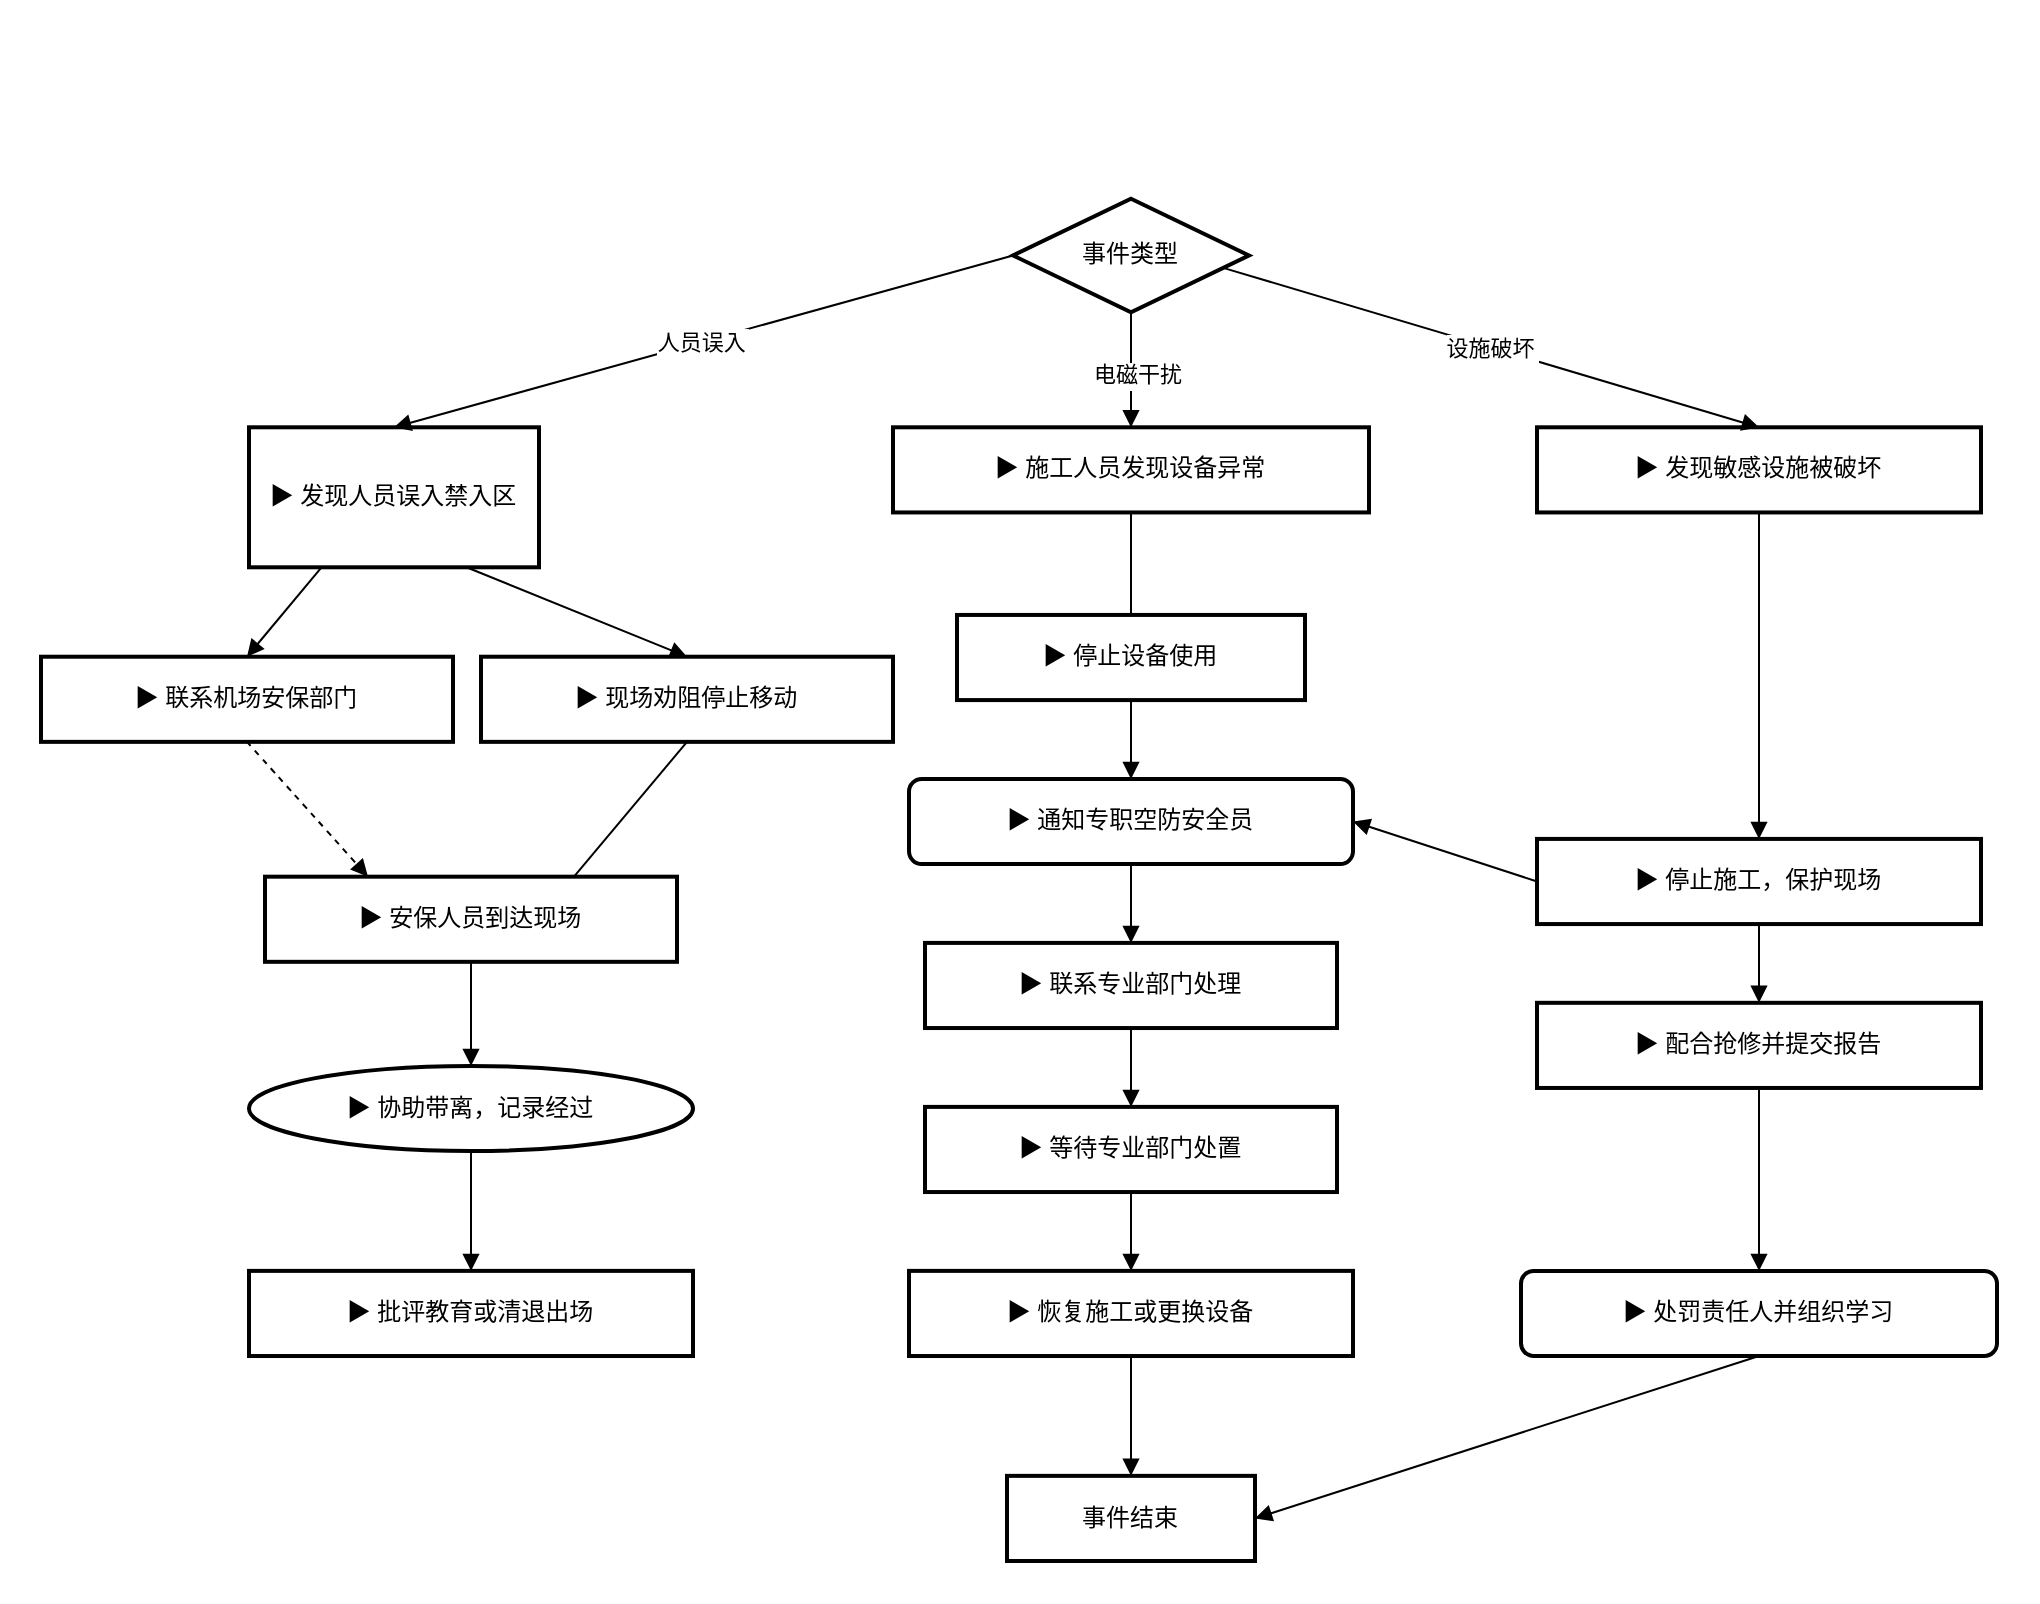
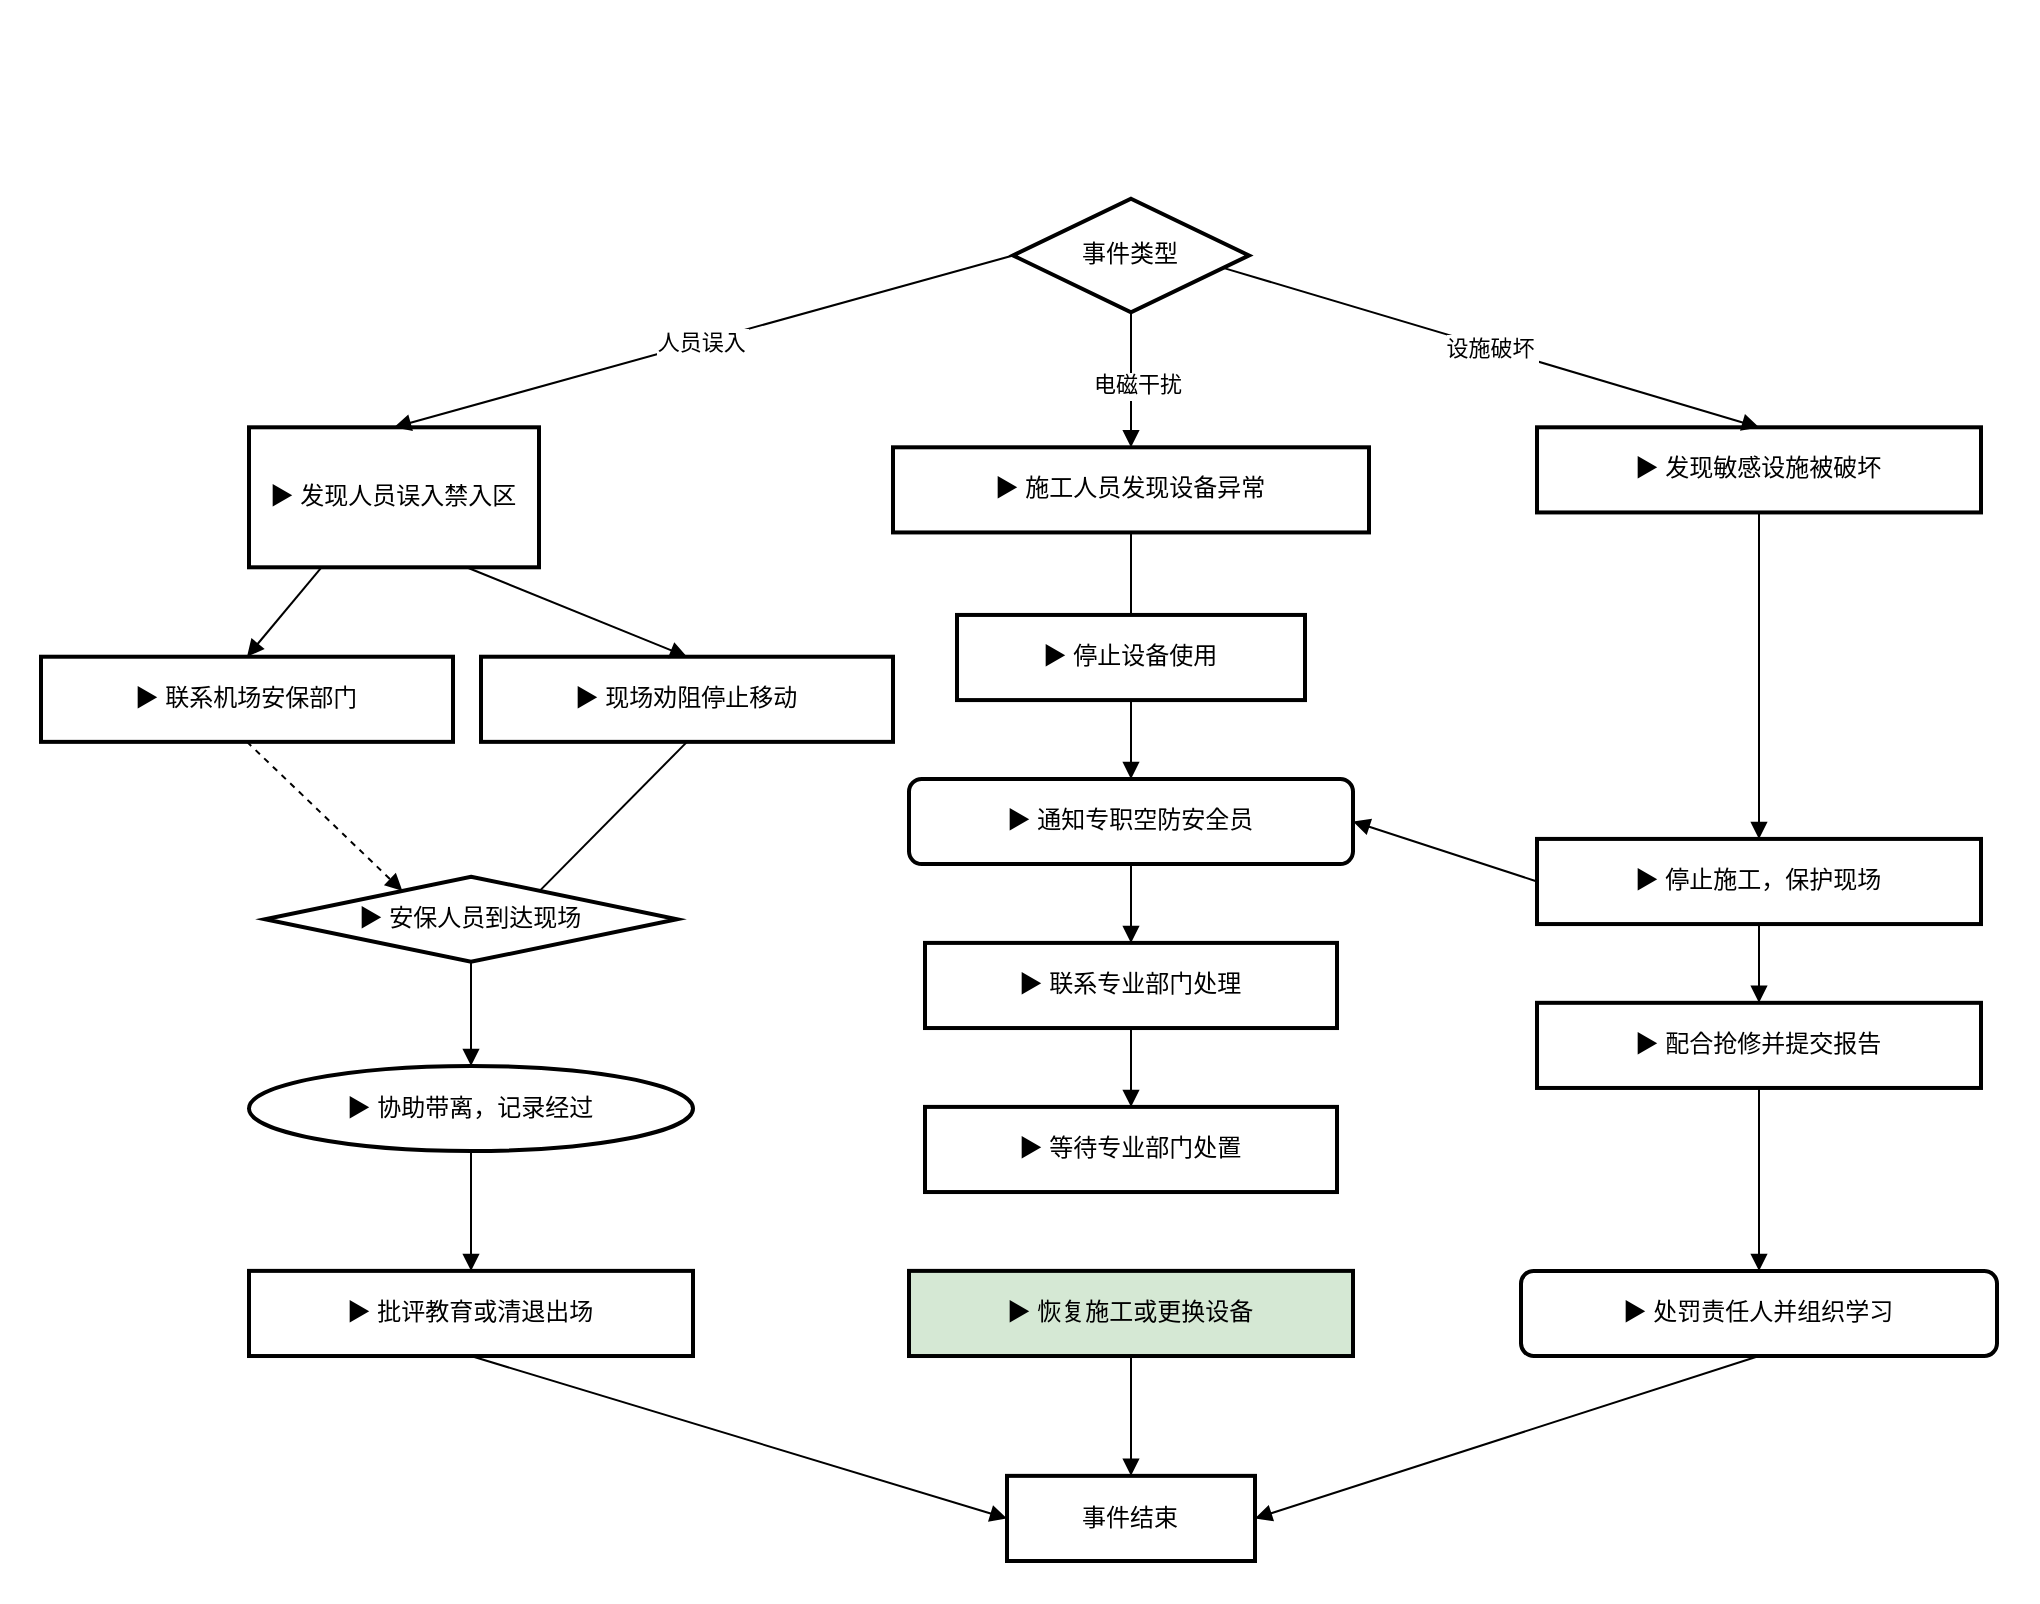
node "▶ 施工人员发现设备异常": moved (1131, 470) -> (1131, 490)
node "▶ 安保人员到达现场": shape rectangle -> diamond
edge "▶ 等待专业部门处置" -> "▶ 恢复施工或更换设备": removed
node "▶ 恢复施工或更换设备": fillcolor #ffffff -> #d5e8d4
edge "▶ 批评教育或清退出场" -> "事件结束": added
